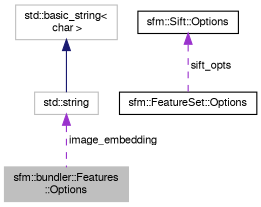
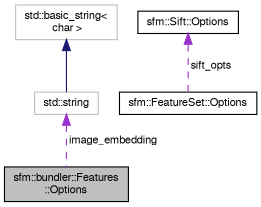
node "sfm::bundler::Features ::Options": color grey75 -> black
